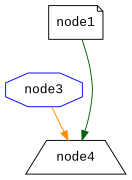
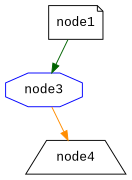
edge "node1" -> "node4": now "node1" -> "node3"
